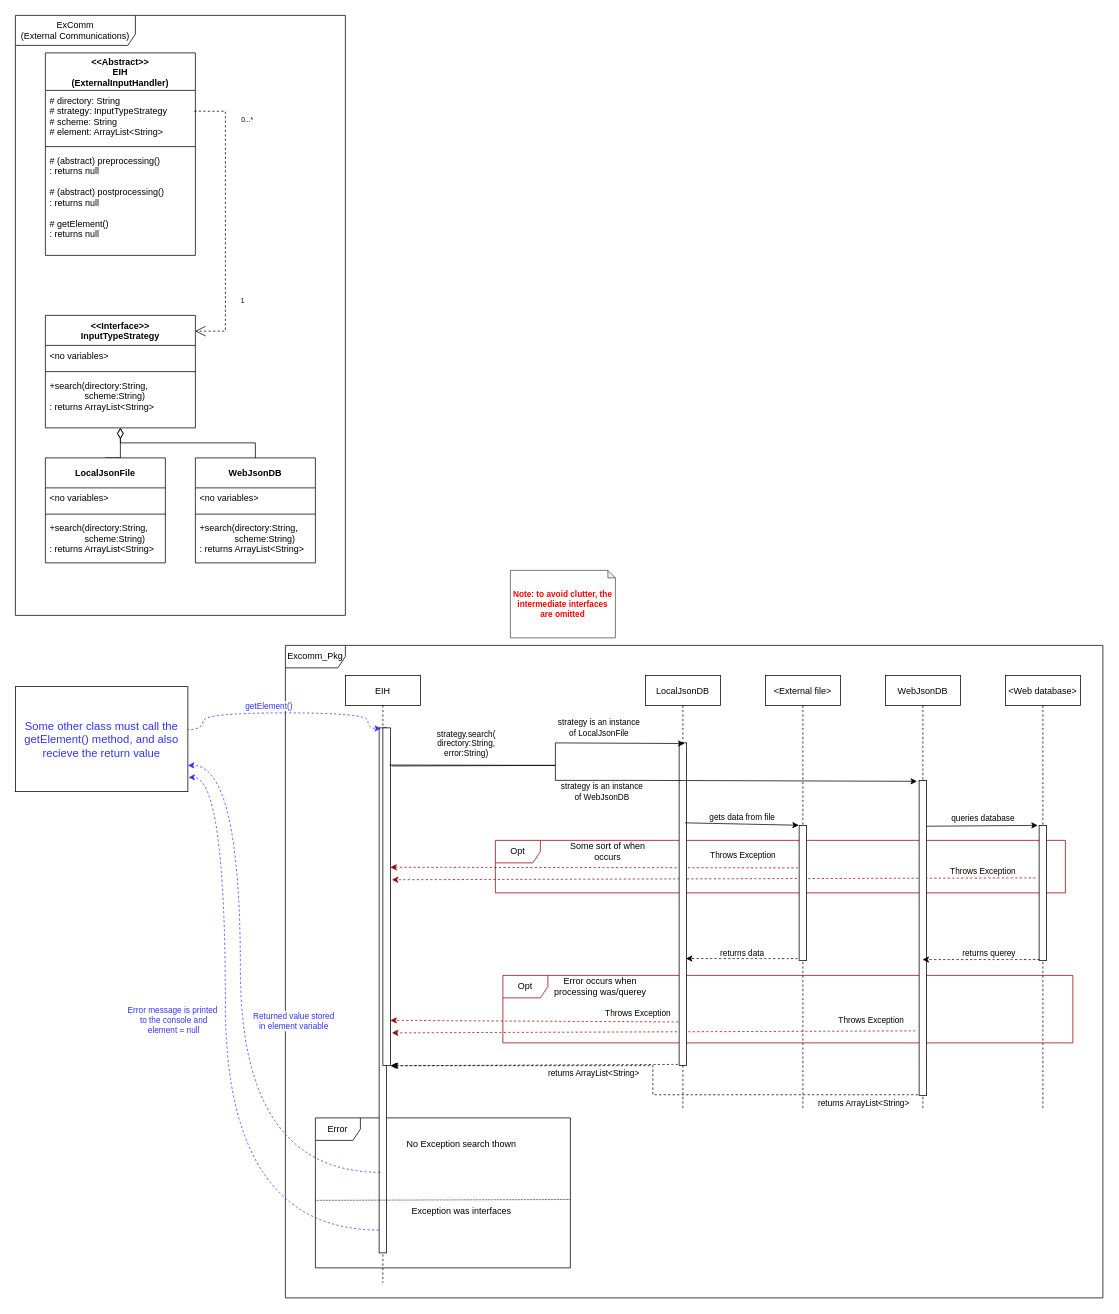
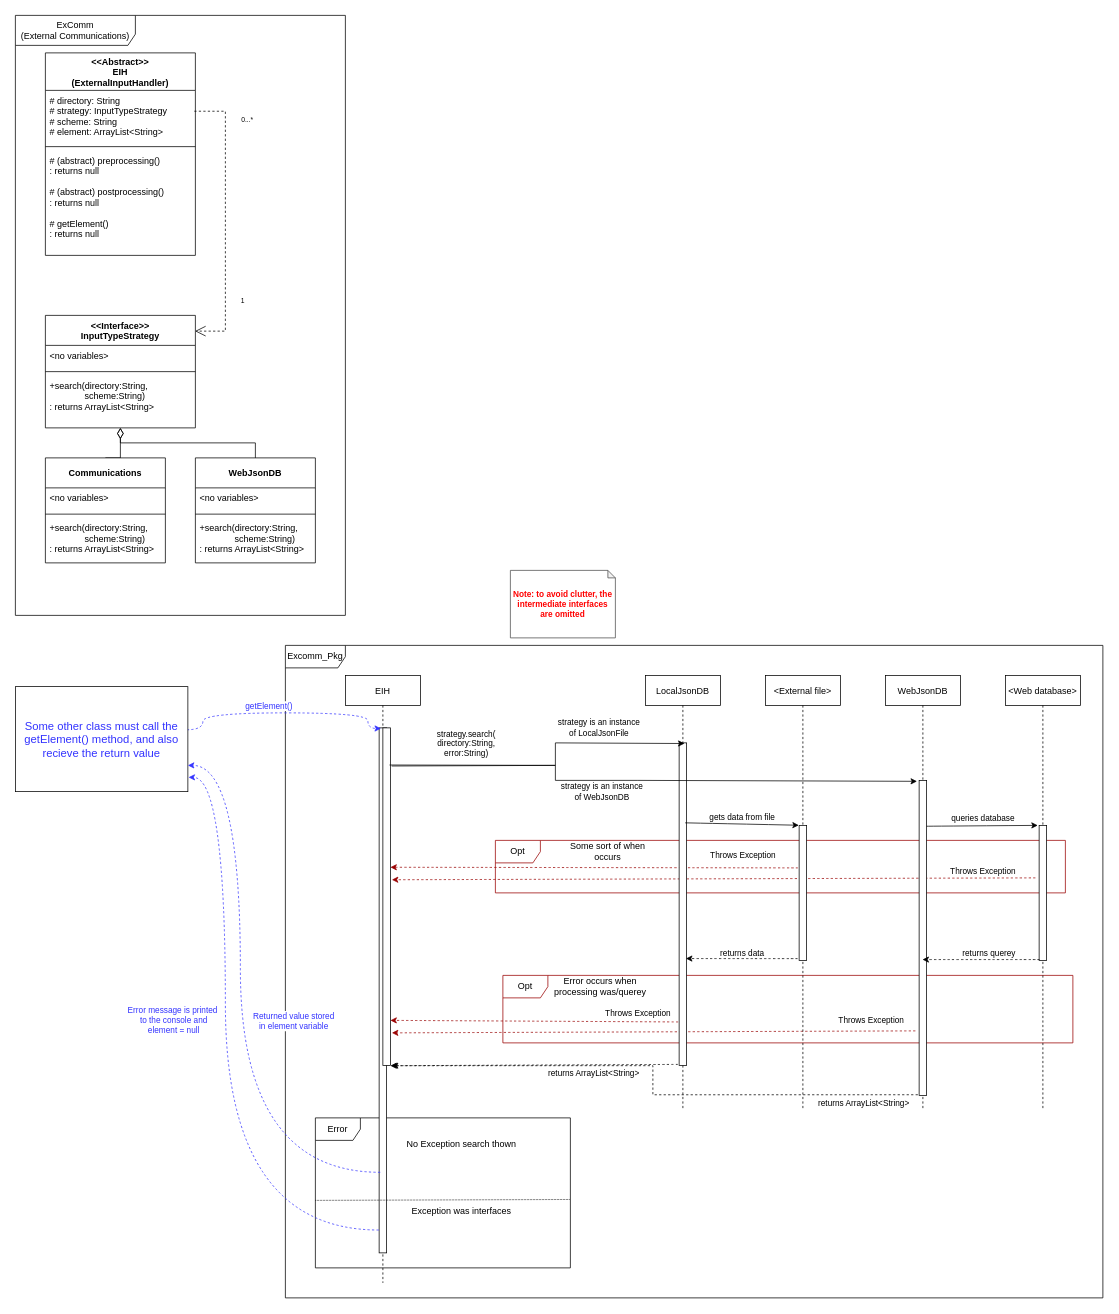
node "LocalJsonFile": label "LocalJsonFile" -> "Communications"
